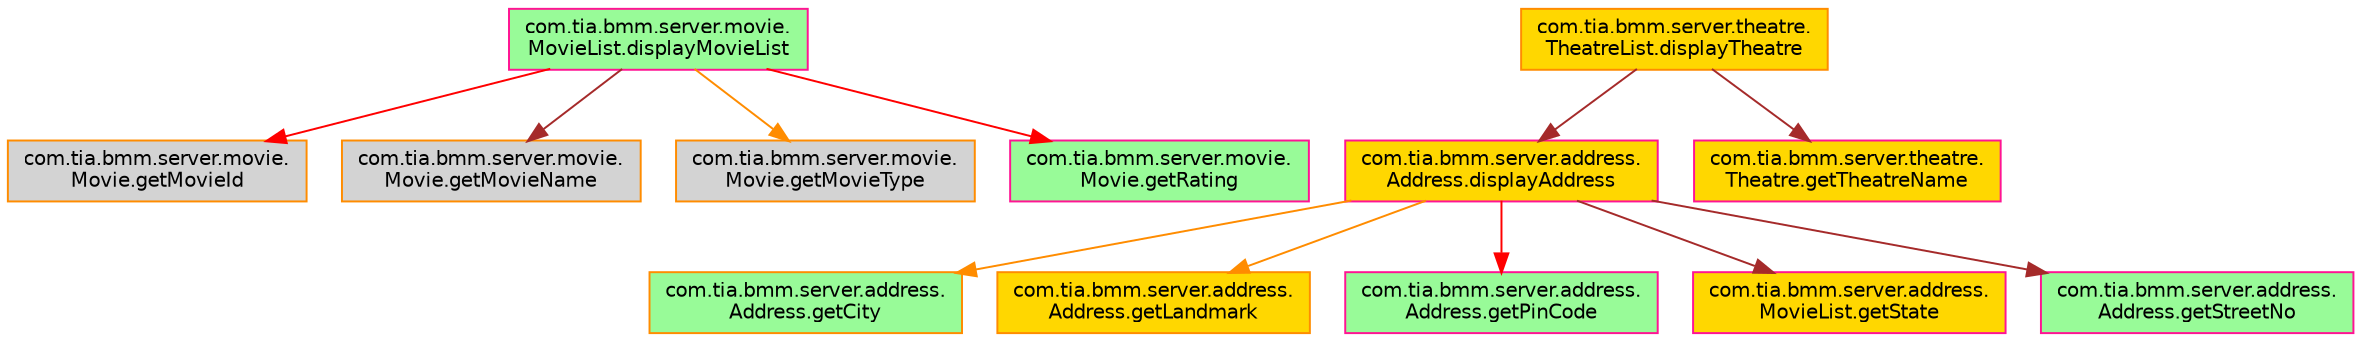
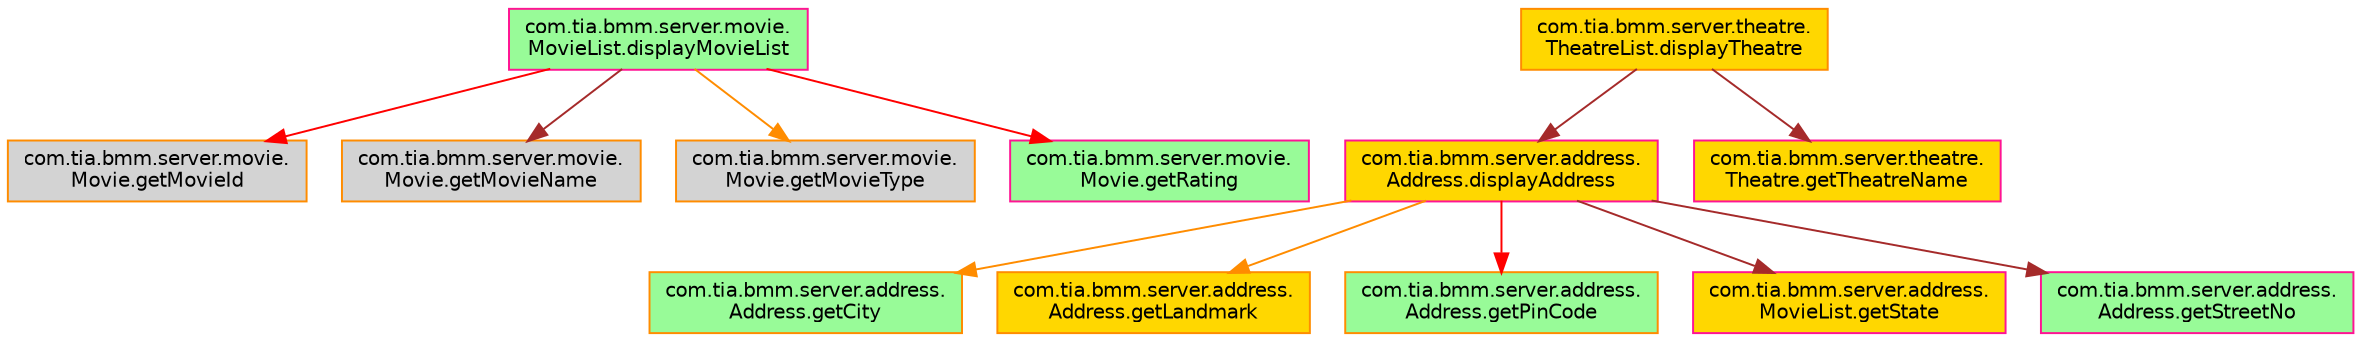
node "com.tia.bmm.server.address. Address.getPinCode": color deeppink -> darkorange
